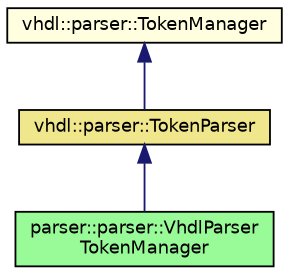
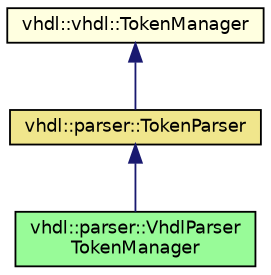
node "vhdl::parser::TokenManager": label "vhdl::parser::TokenManager" -> "vhdl::vhdl::TokenManager"
node "parser::parser::VhdlParser TokenManager": label "parser::parser::VhdlParser TokenManager" -> "vhdl::parser::VhdlParser TokenManager"
